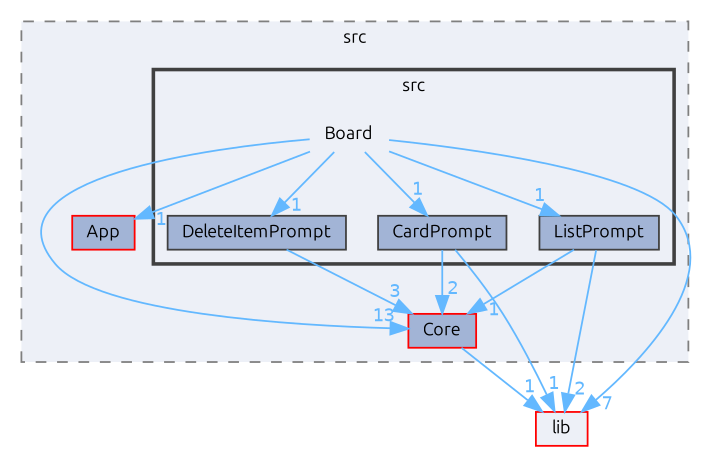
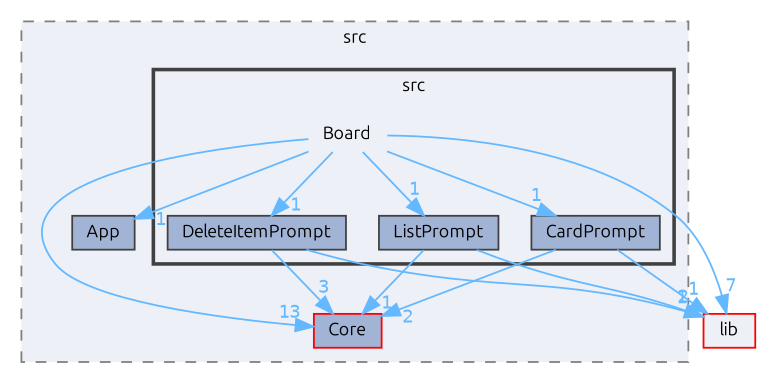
node "App": color red -> grey25
edge "Core" -> "lib": now "DeleteItemPrompt" -> "lib"
